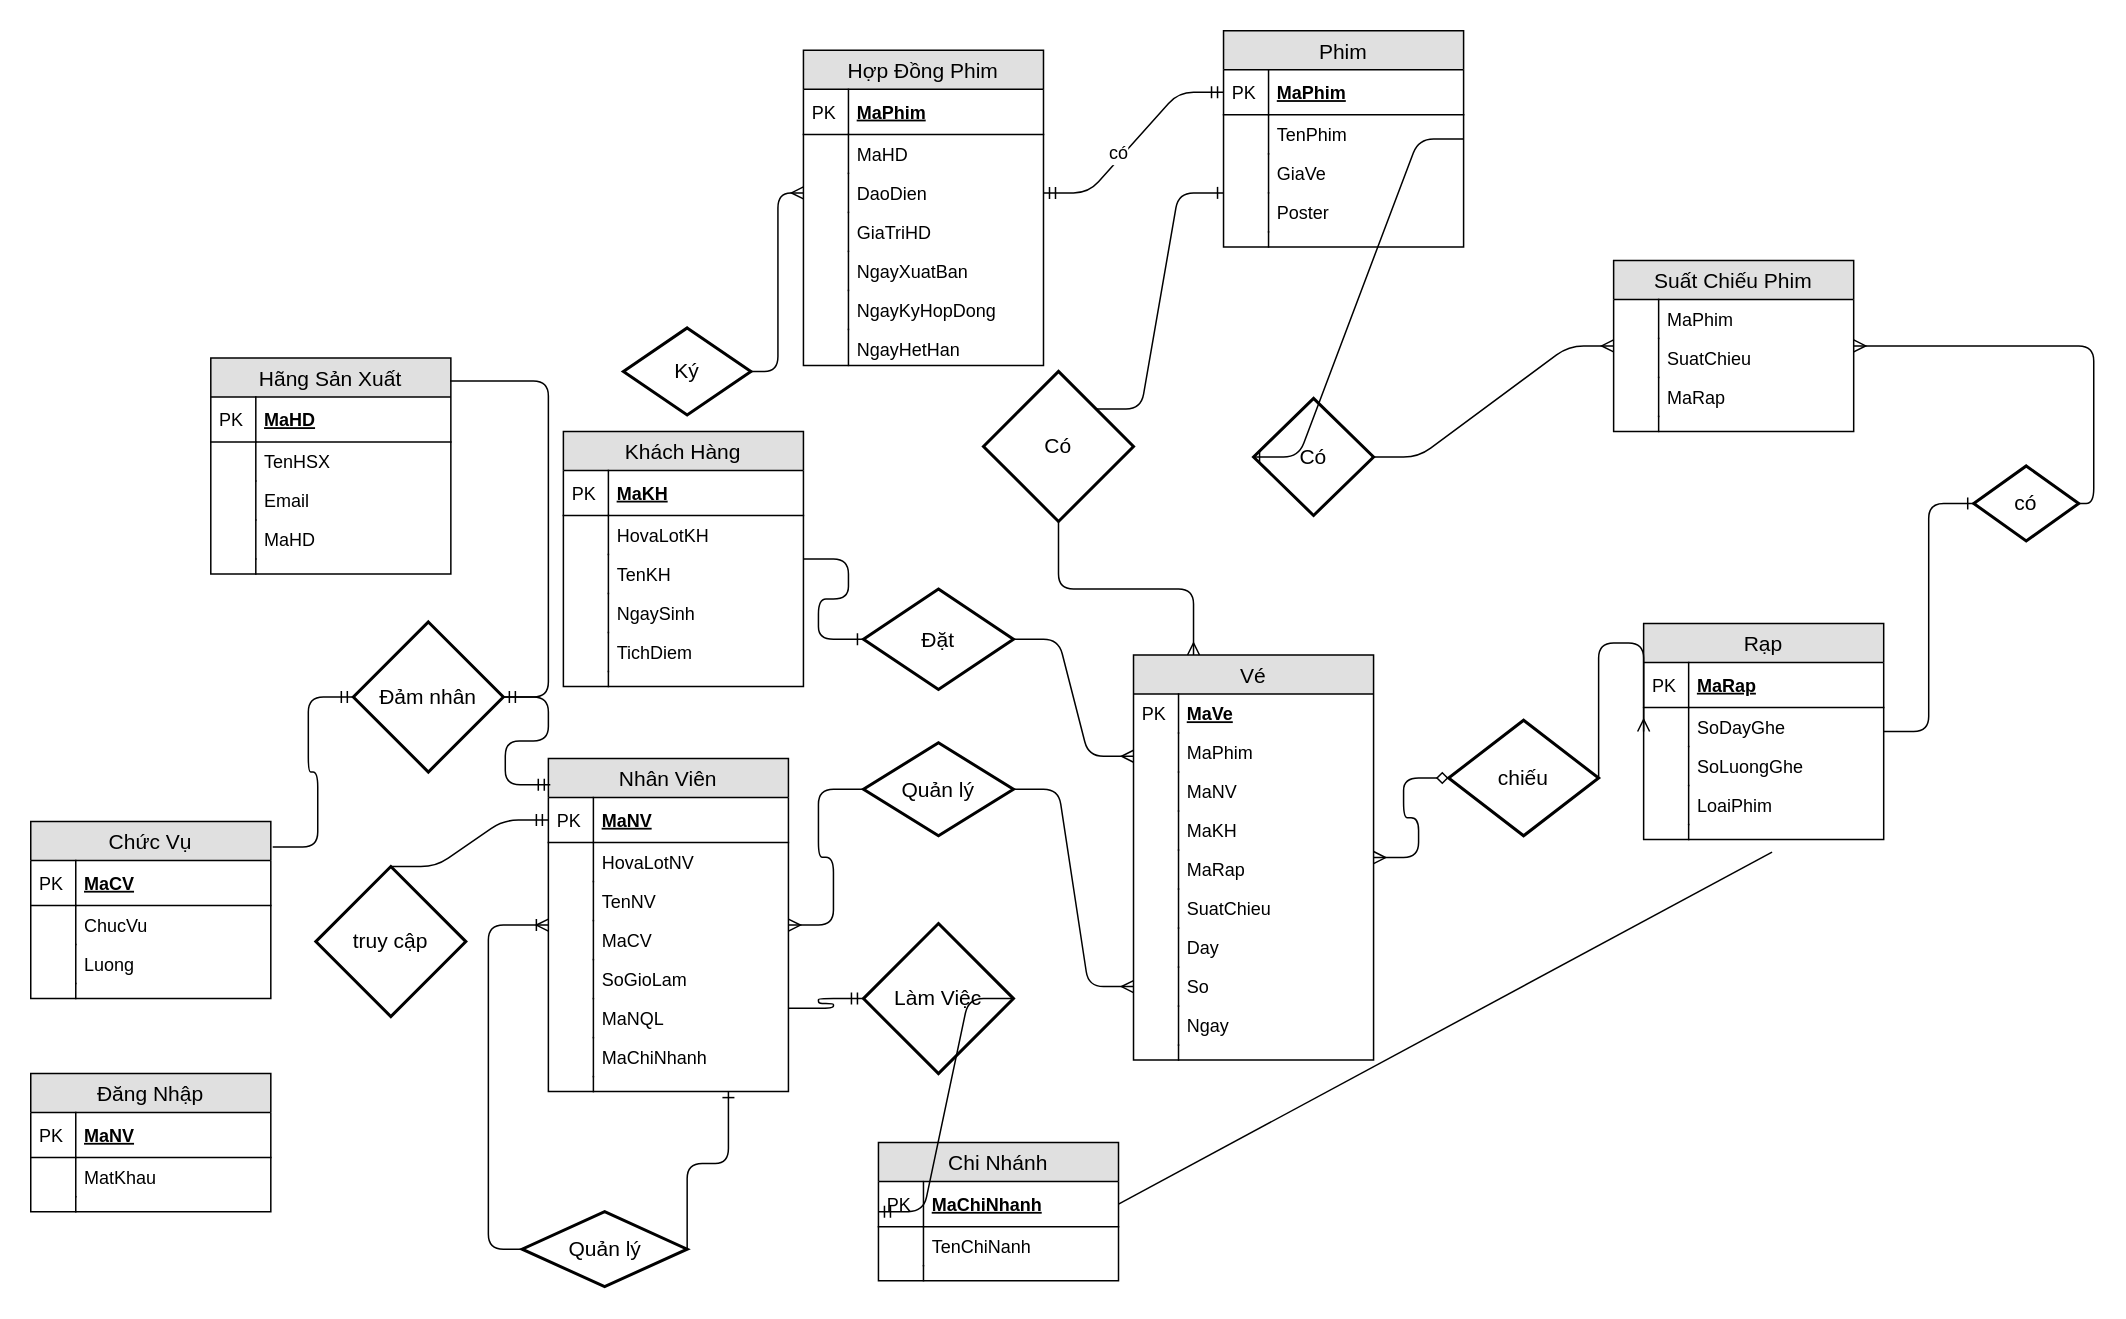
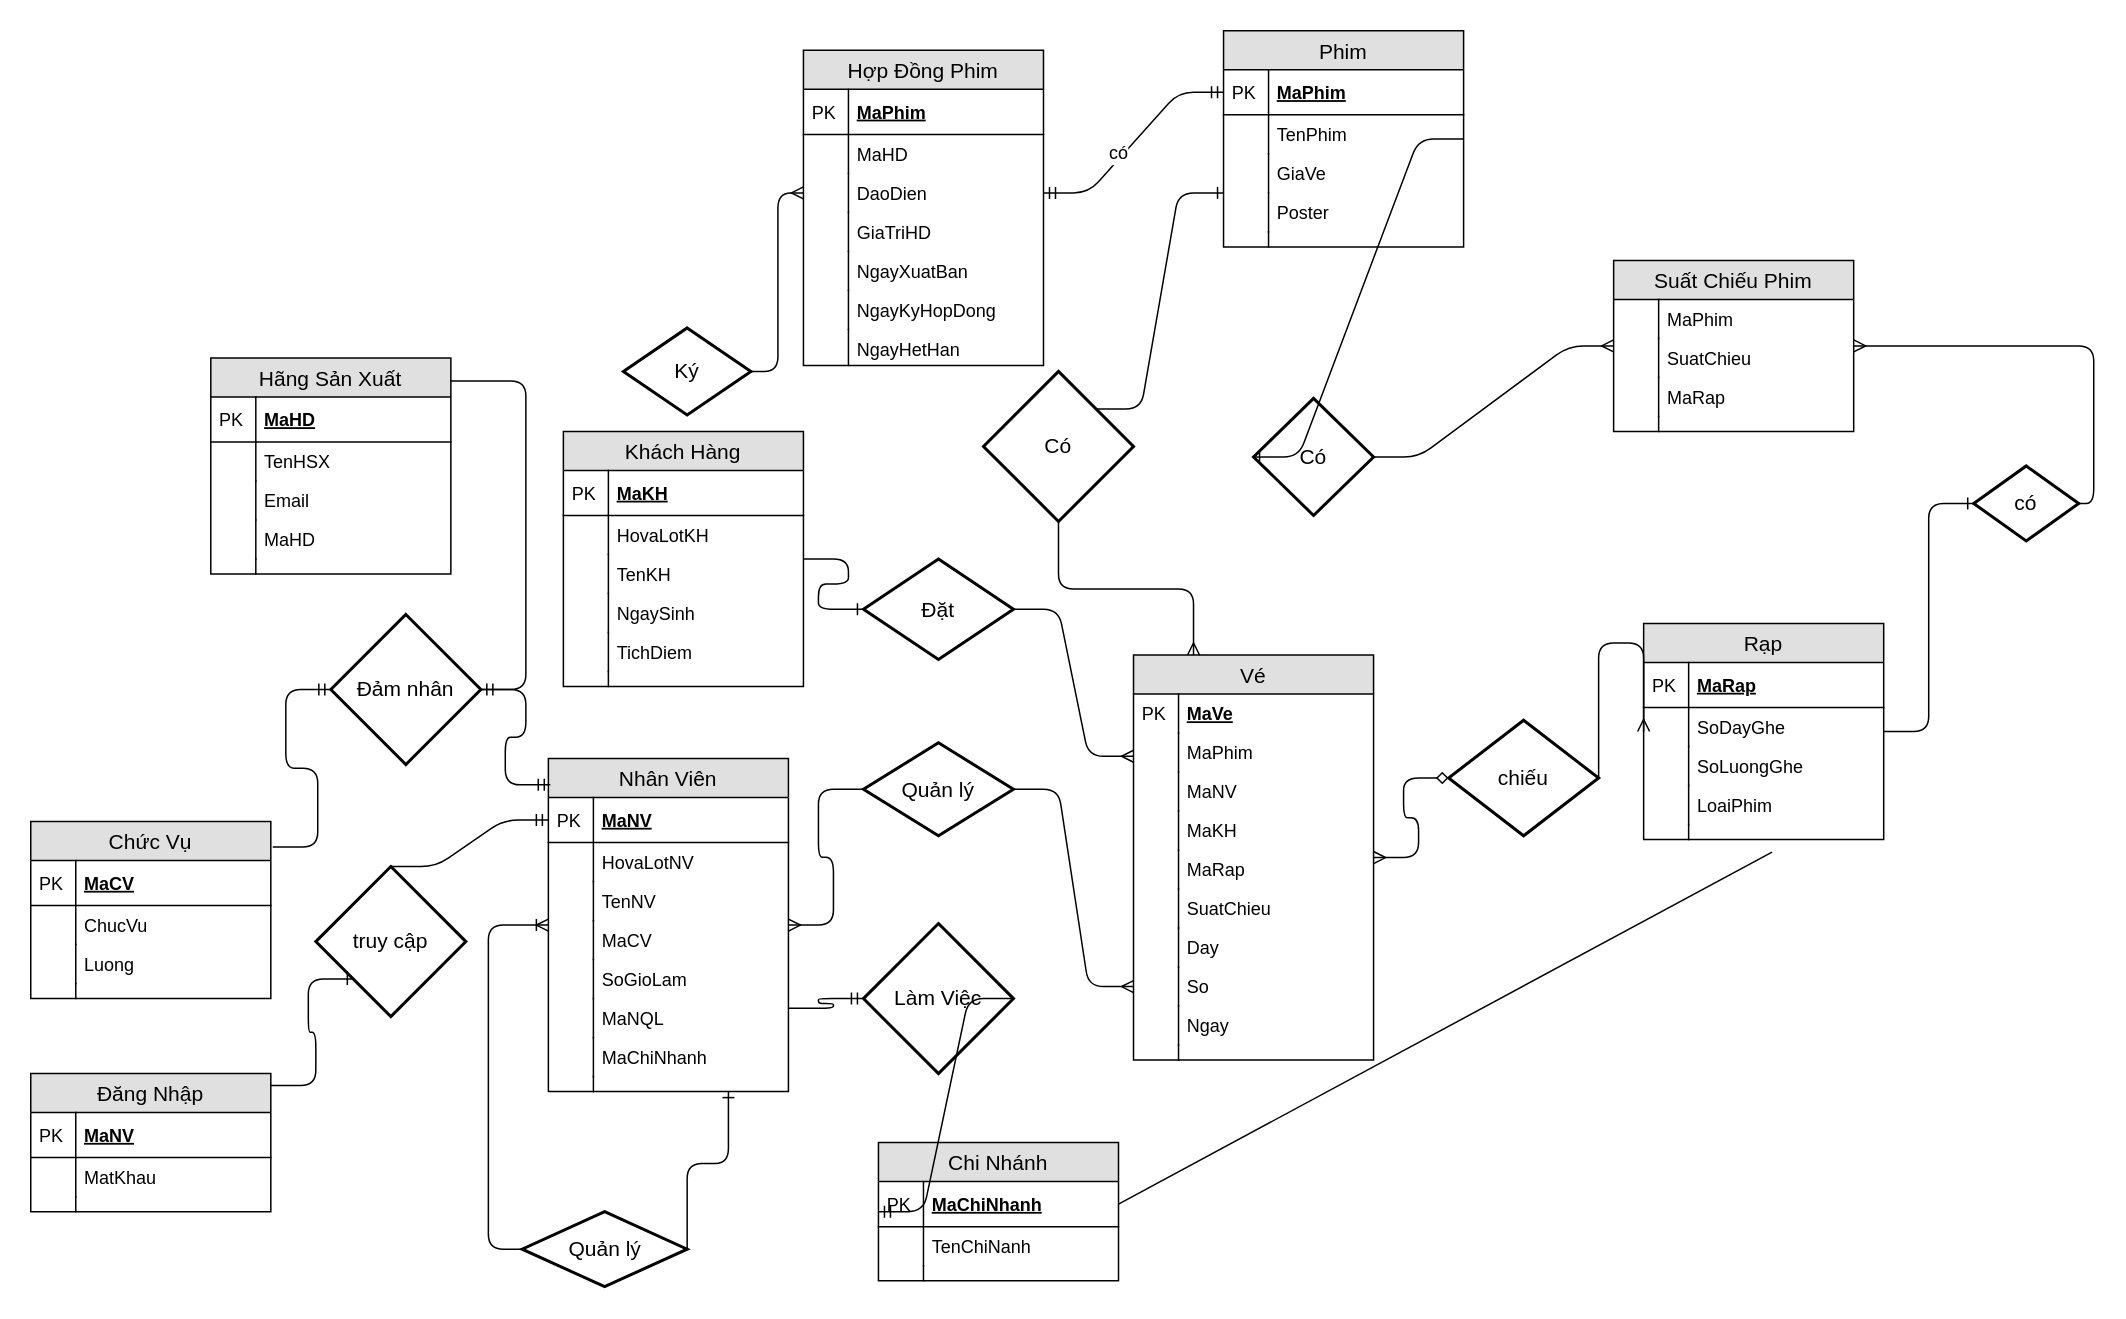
node "Đặt": moved (938, 639) -> (938, 609)
node "Đảm nhân": moved (428, 697) -> (406, 689)
edge "Đăng Nhập" -> "truy cập": added
